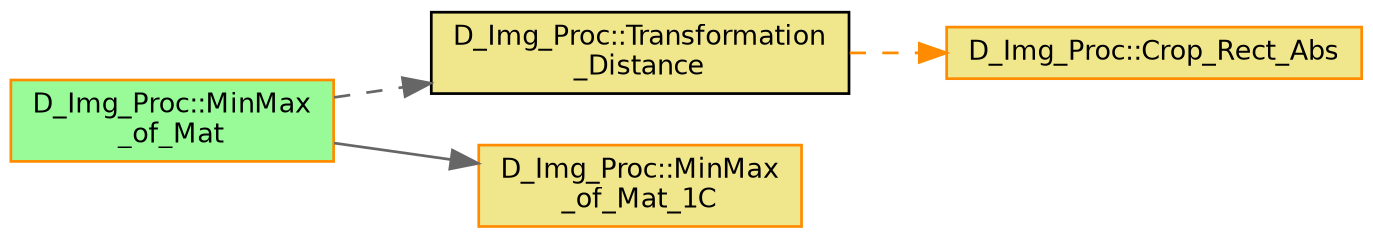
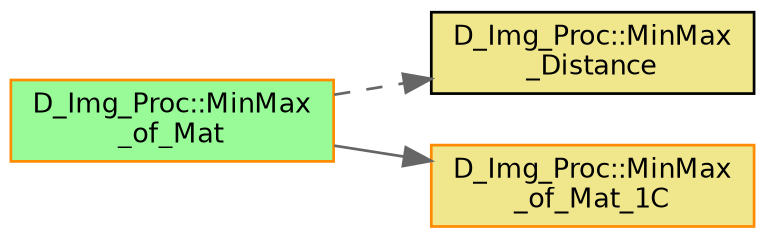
node "D_Img_Proc::Transformation _Distance": label "D_Img_Proc::Transformation _Distance" -> "D_Img_Proc::MinMax _Distance"
node "D_Img_Proc::Crop_Rect_Abs": removed
